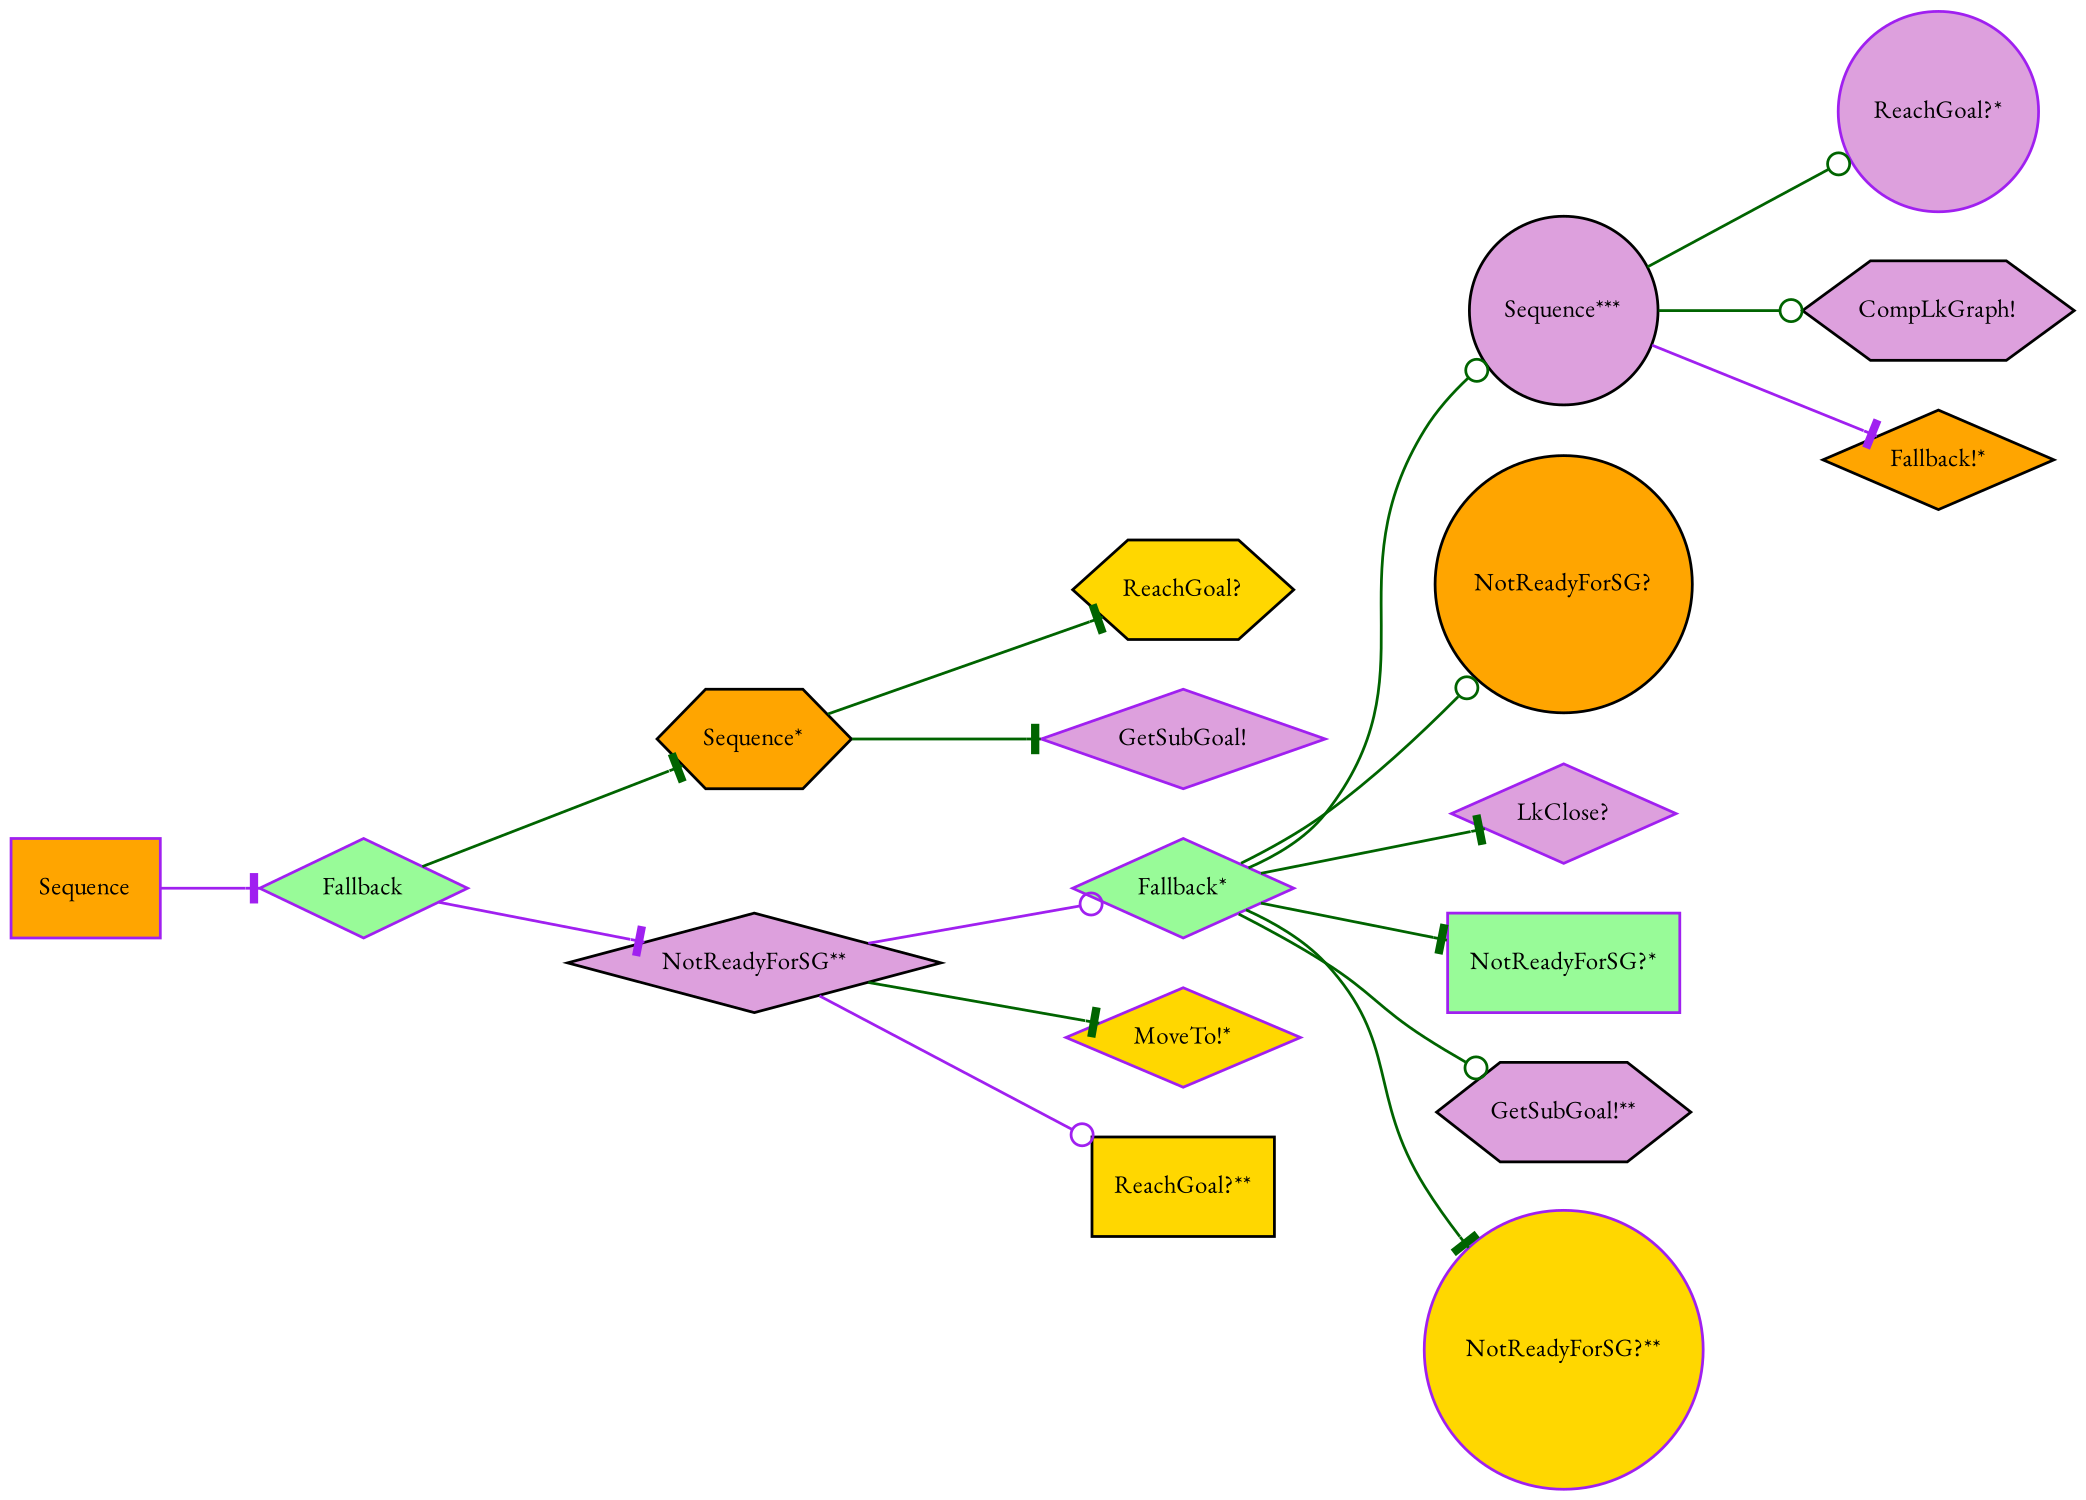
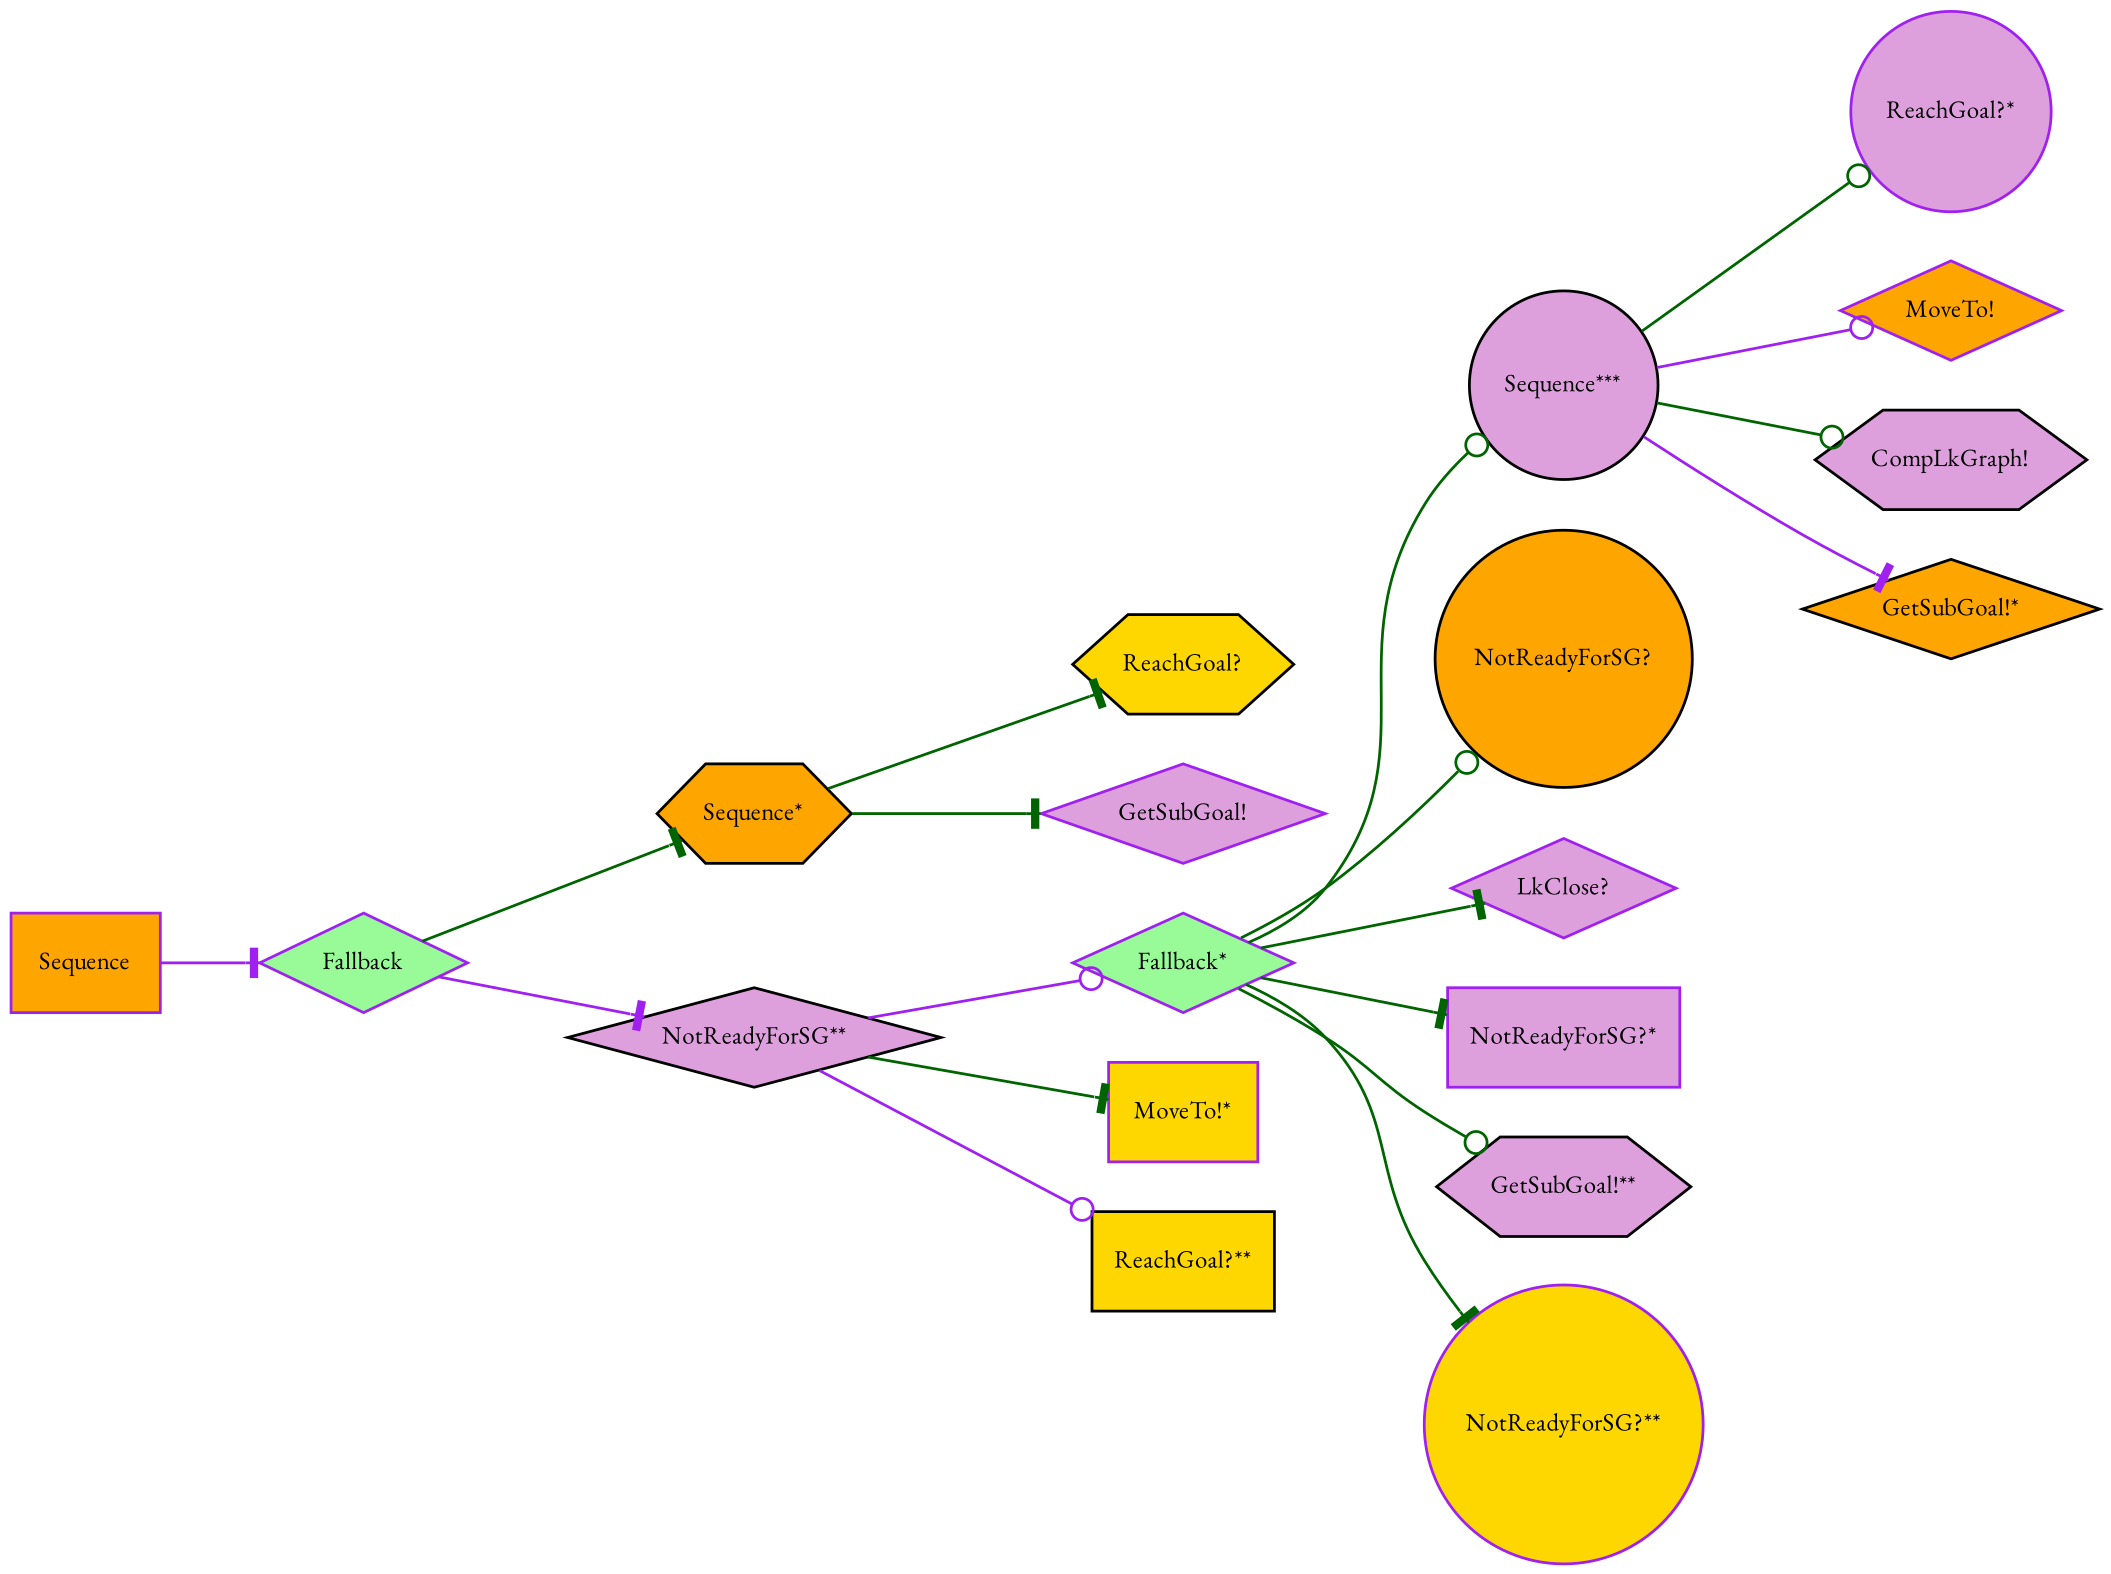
node "MoveTo!": added
node "Fallback!*": label "Fallback!*" -> "GetSubGoal!*"
node "NotReadyForSG?*": fillcolor palegreen -> plum
node "MoveTo!*": shape diamond -> box
